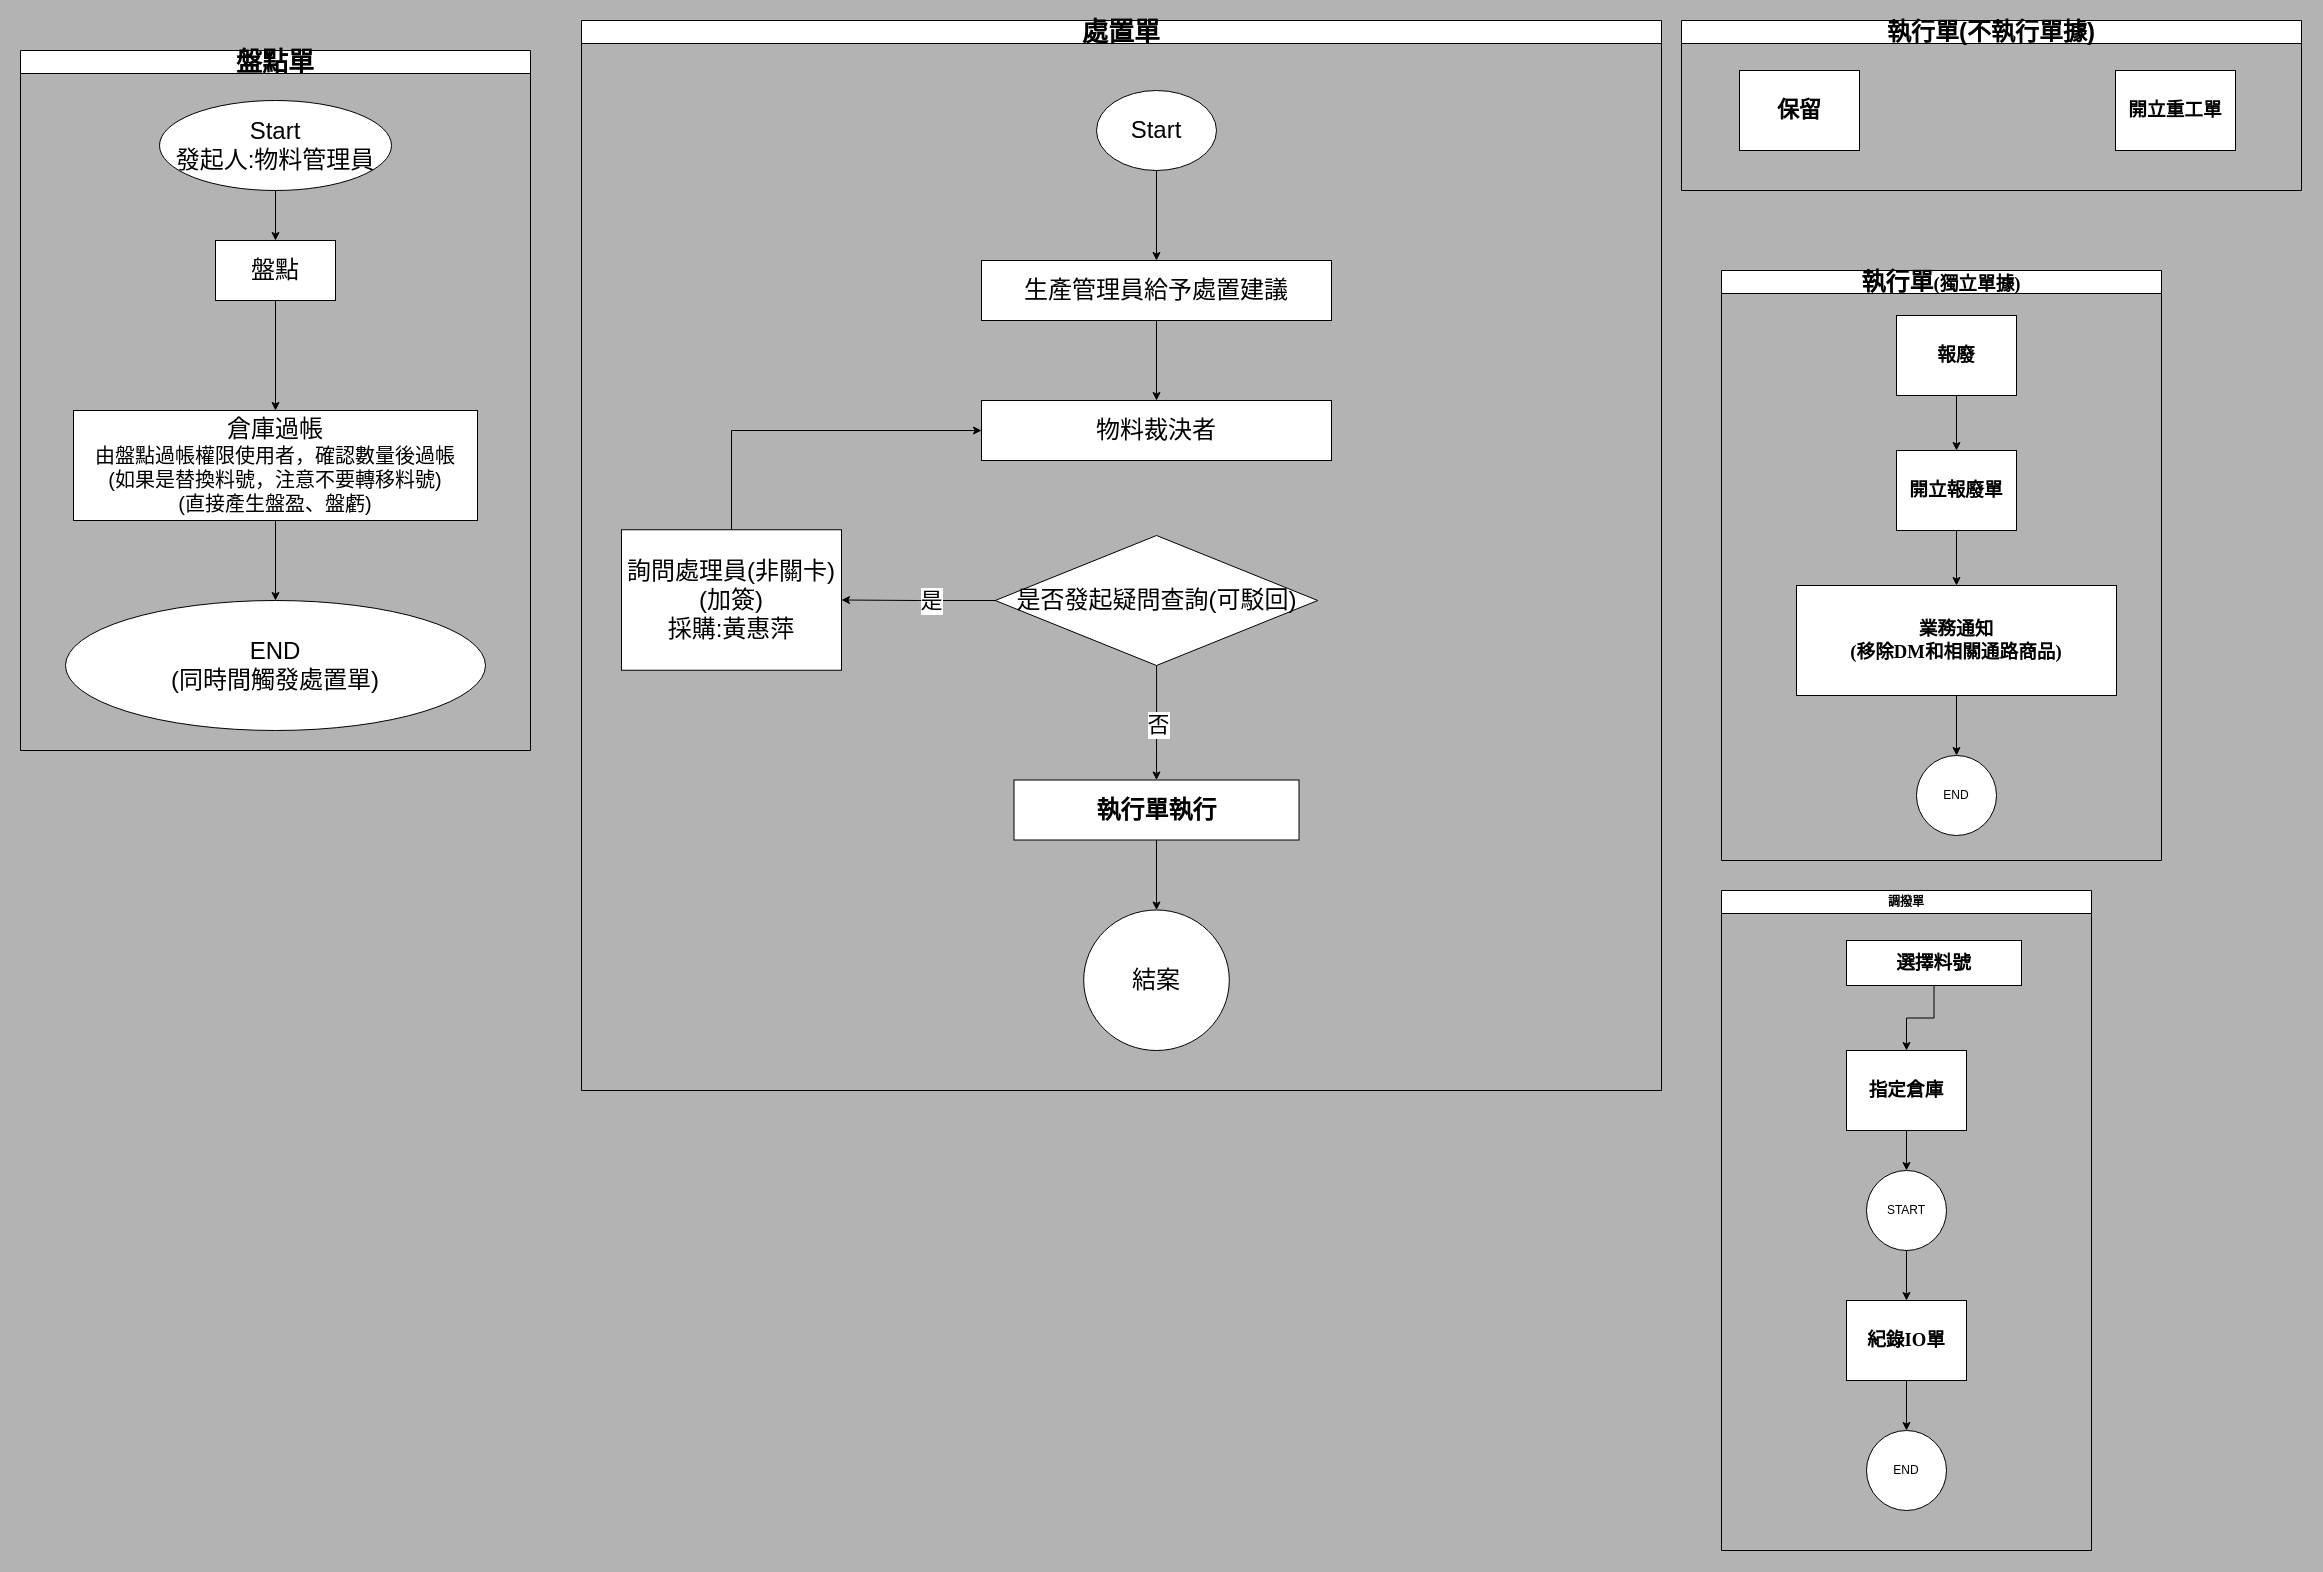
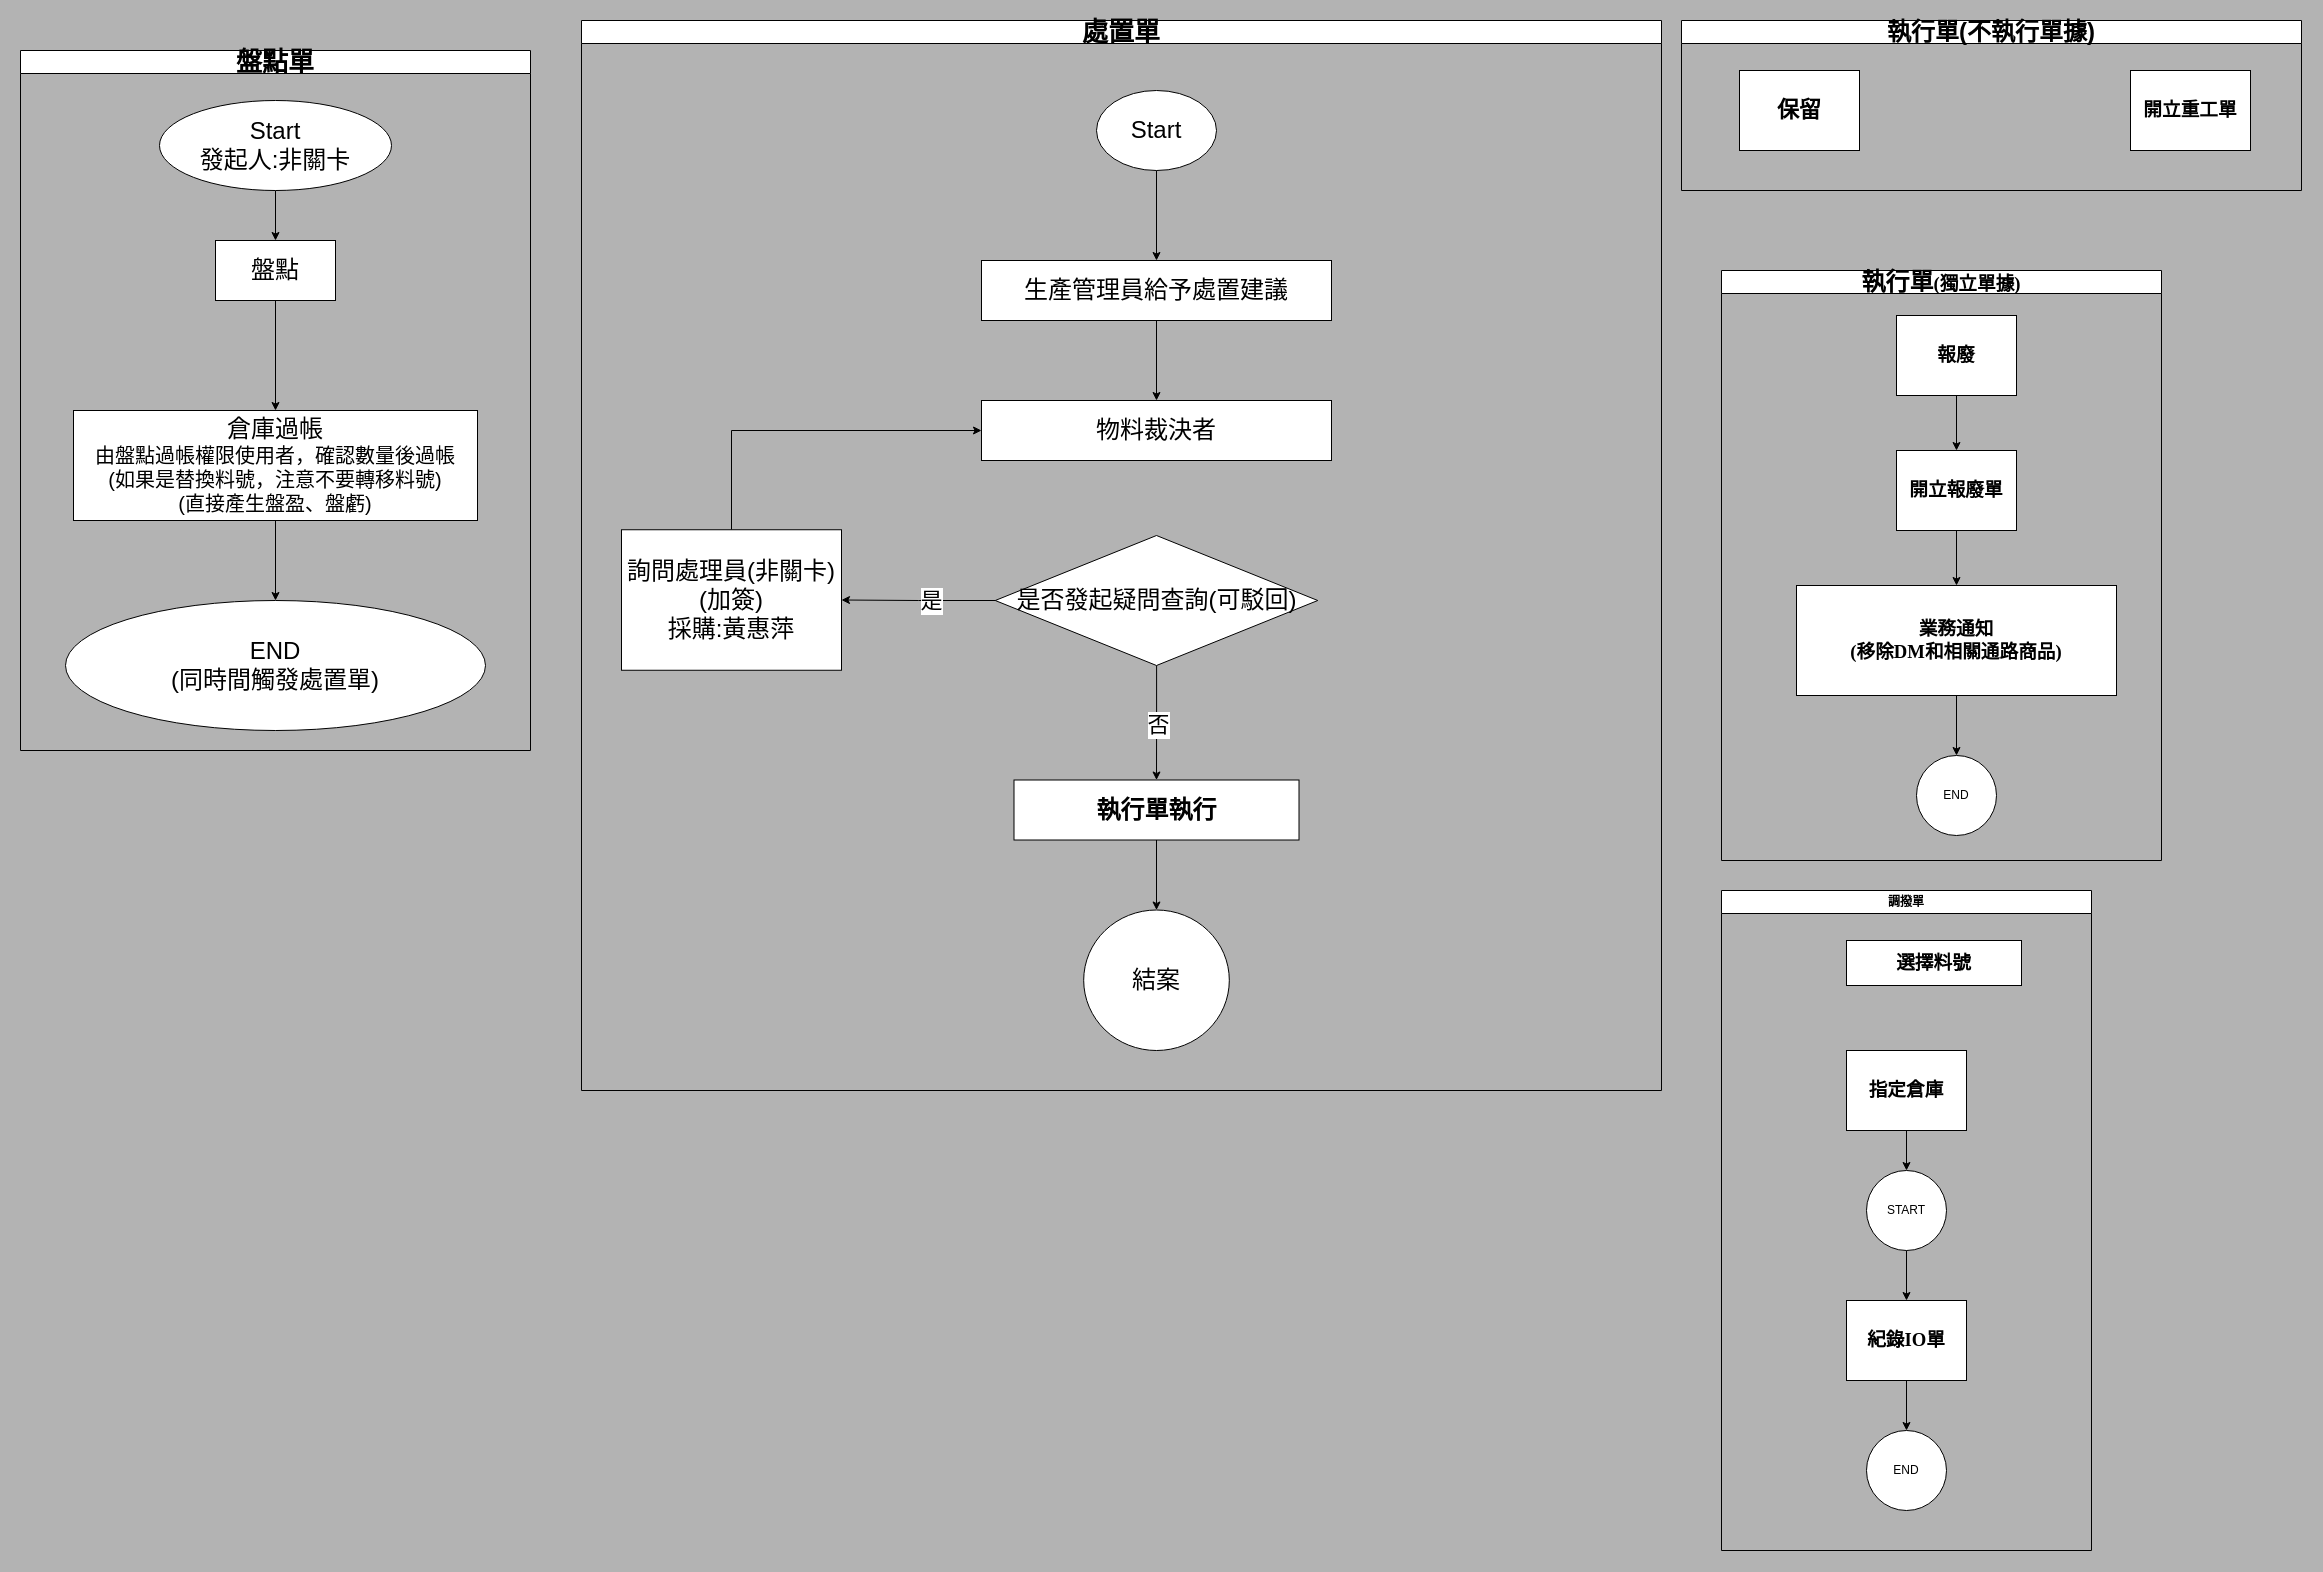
node "開立重工單": moved (2176, 111) -> (2191, 111)
node "Start 發起人:物料管理員": label "Start 發起人:物料管理員" -> "Start 發起人:非關卡"
edge "選擇料號" -> "指定倉庫": removed
